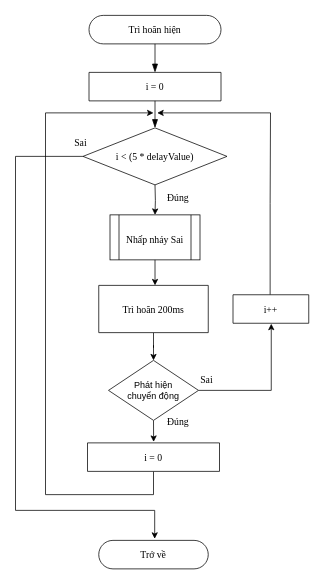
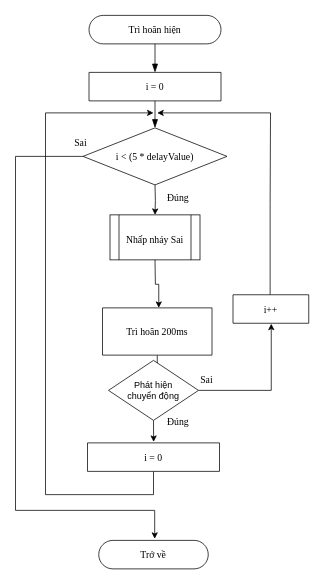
node "Trì hoãn 200ms": moved (153, 309) -> (157, 332)
